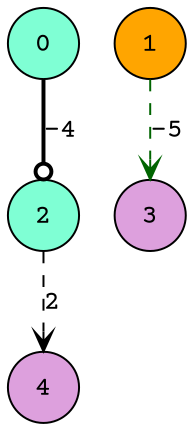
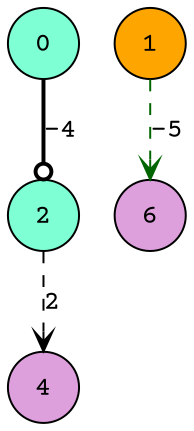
node "3": label "3" -> "6"
